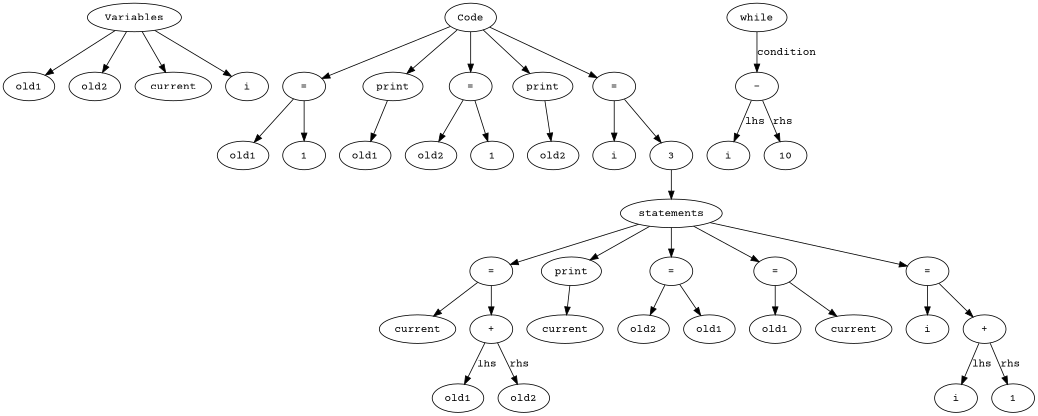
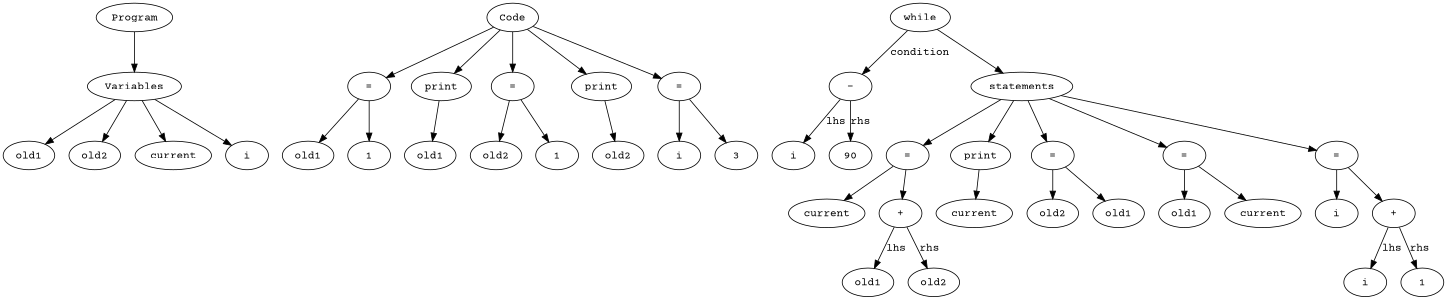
node "Program": added
node "10": label "10" -> "90"
edge "3" -> "statements": now "while" -> "statements"
